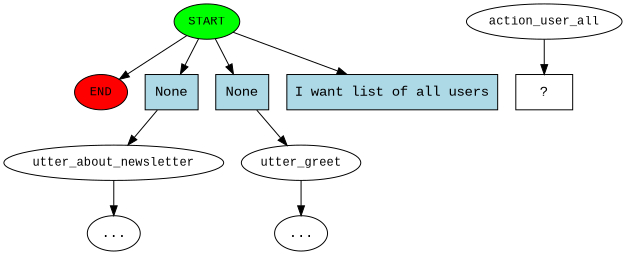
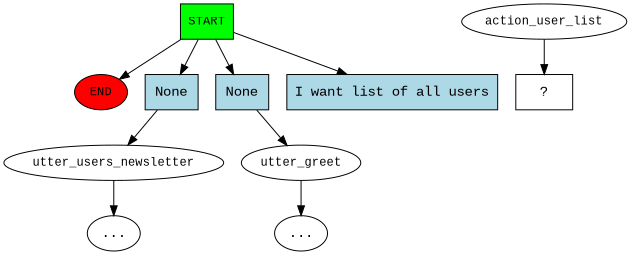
node "START": shape ellipse -> box
node "action_user_all": label "action_user_all" -> "action_user_list"
node "utter_about_newsletter": label "utter_about_newsletter" -> "utter_users_newsletter"
